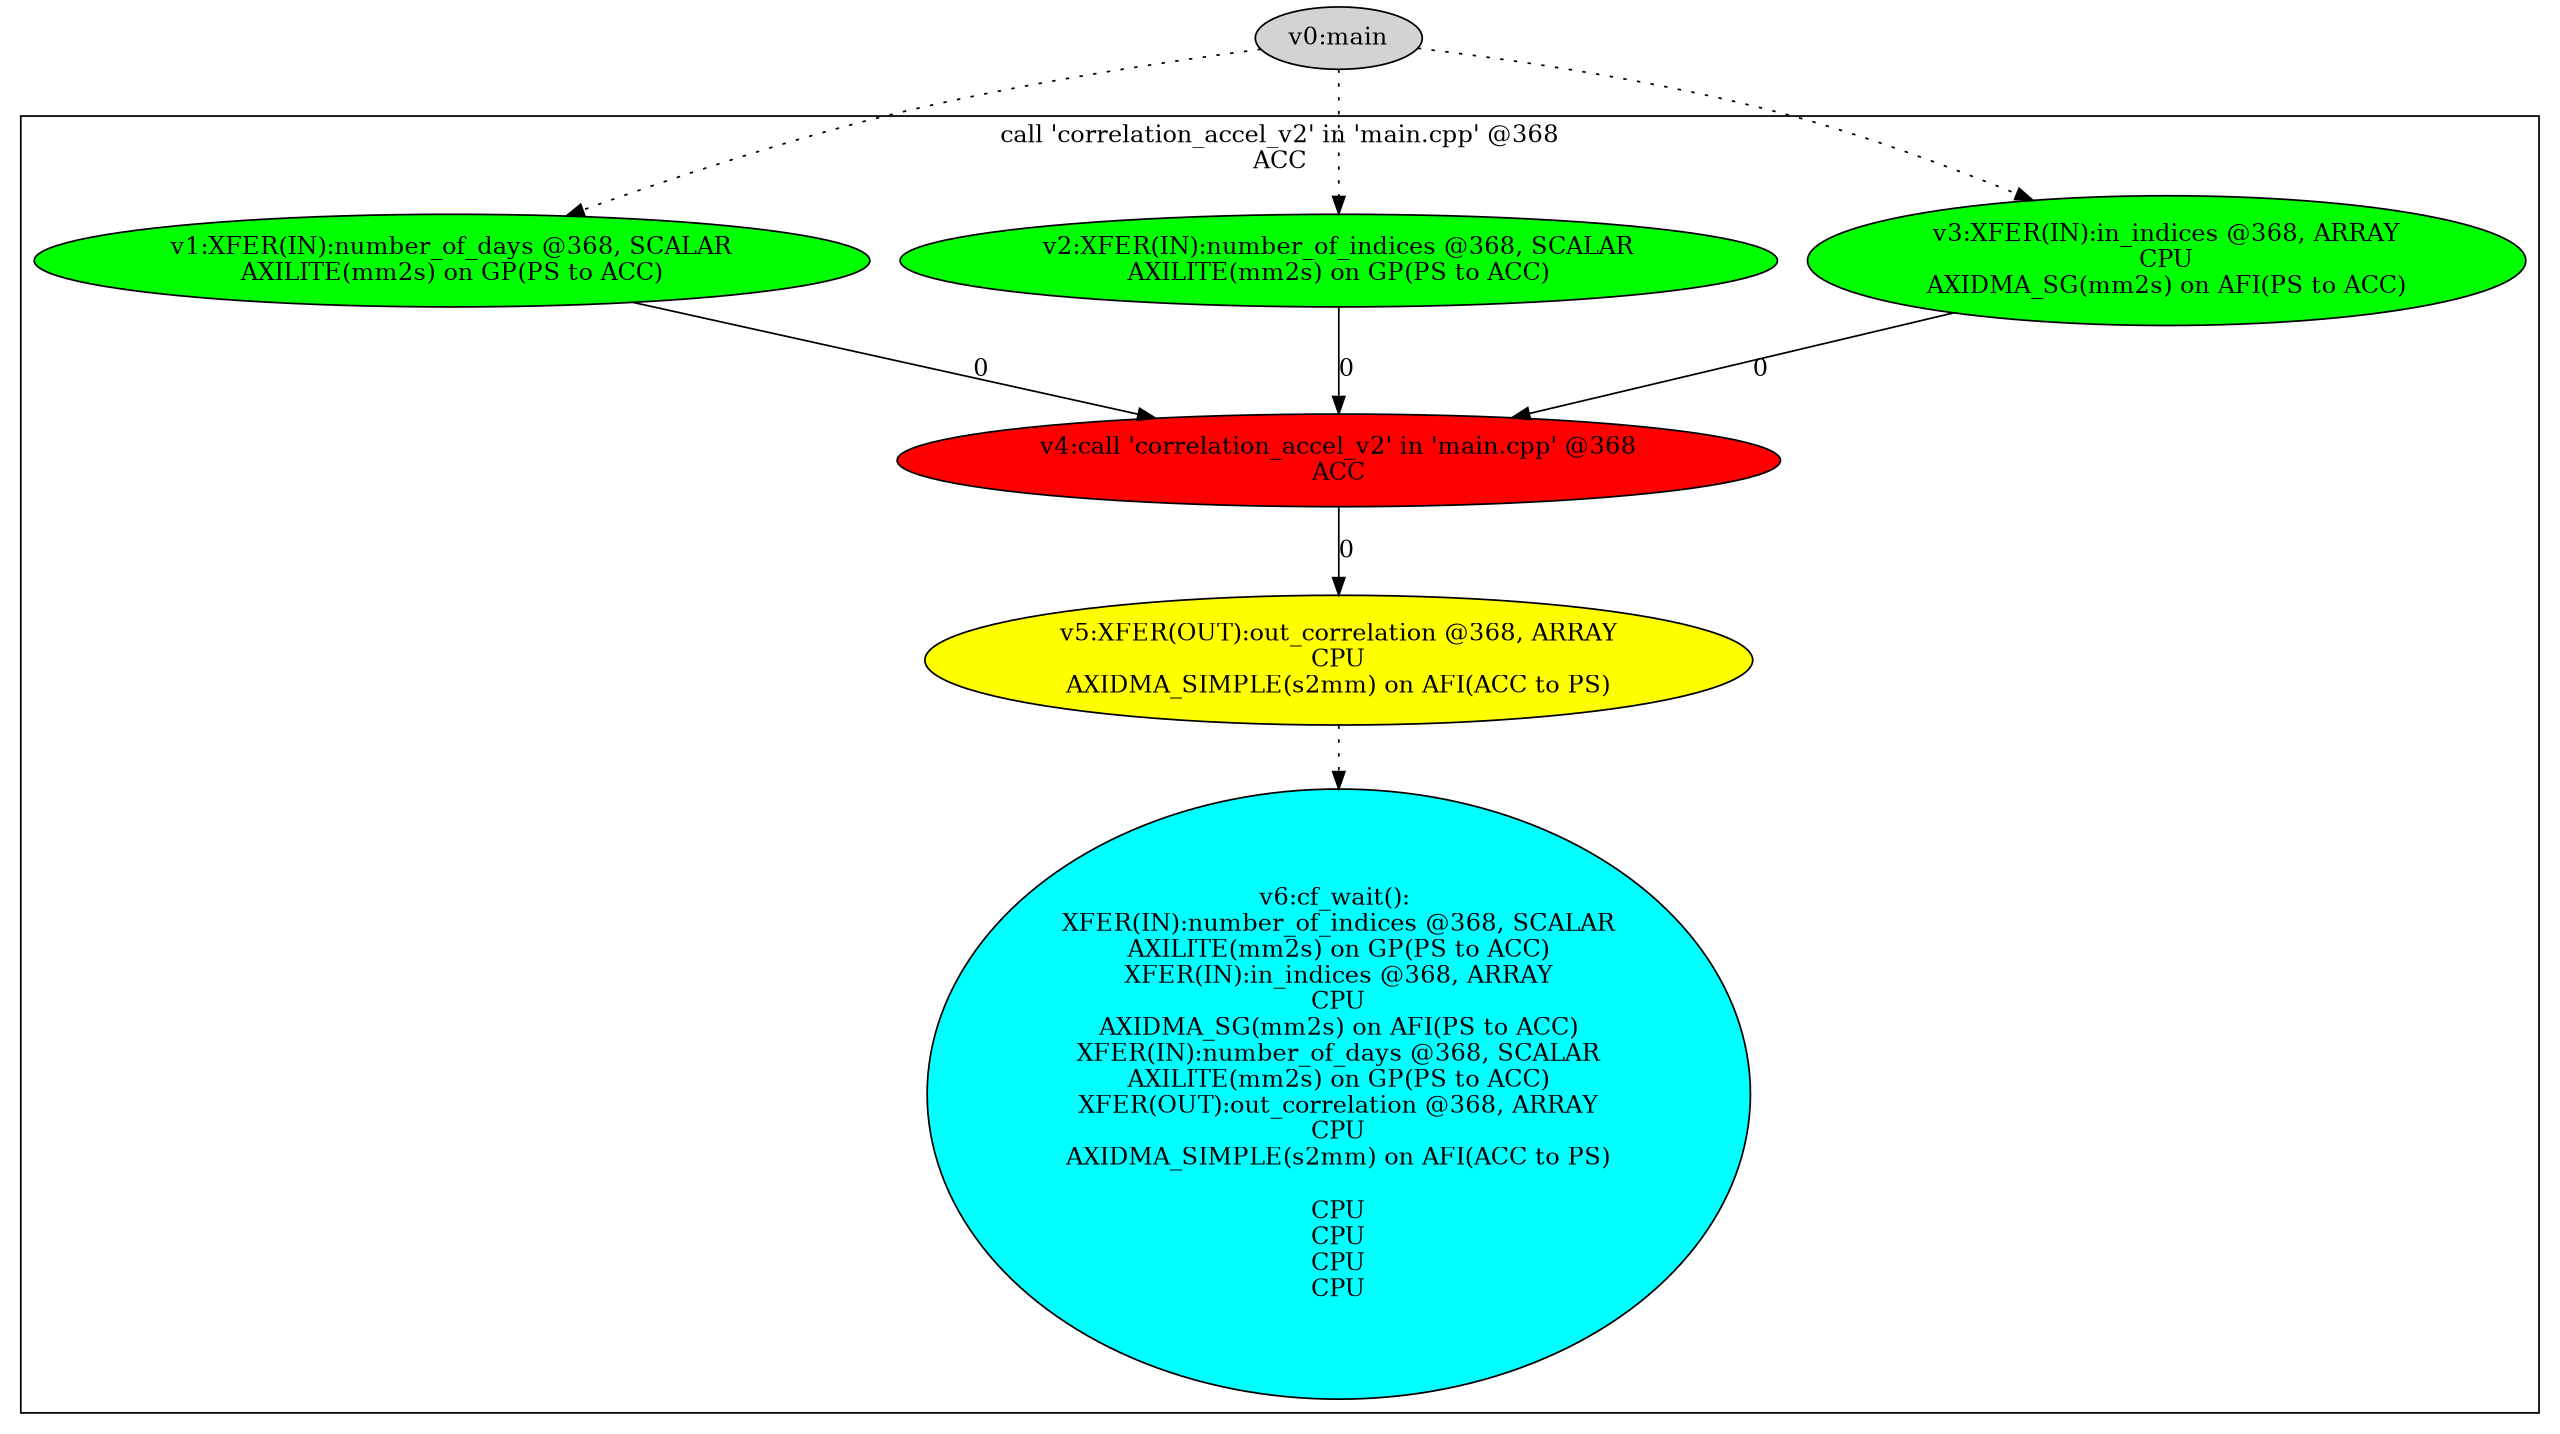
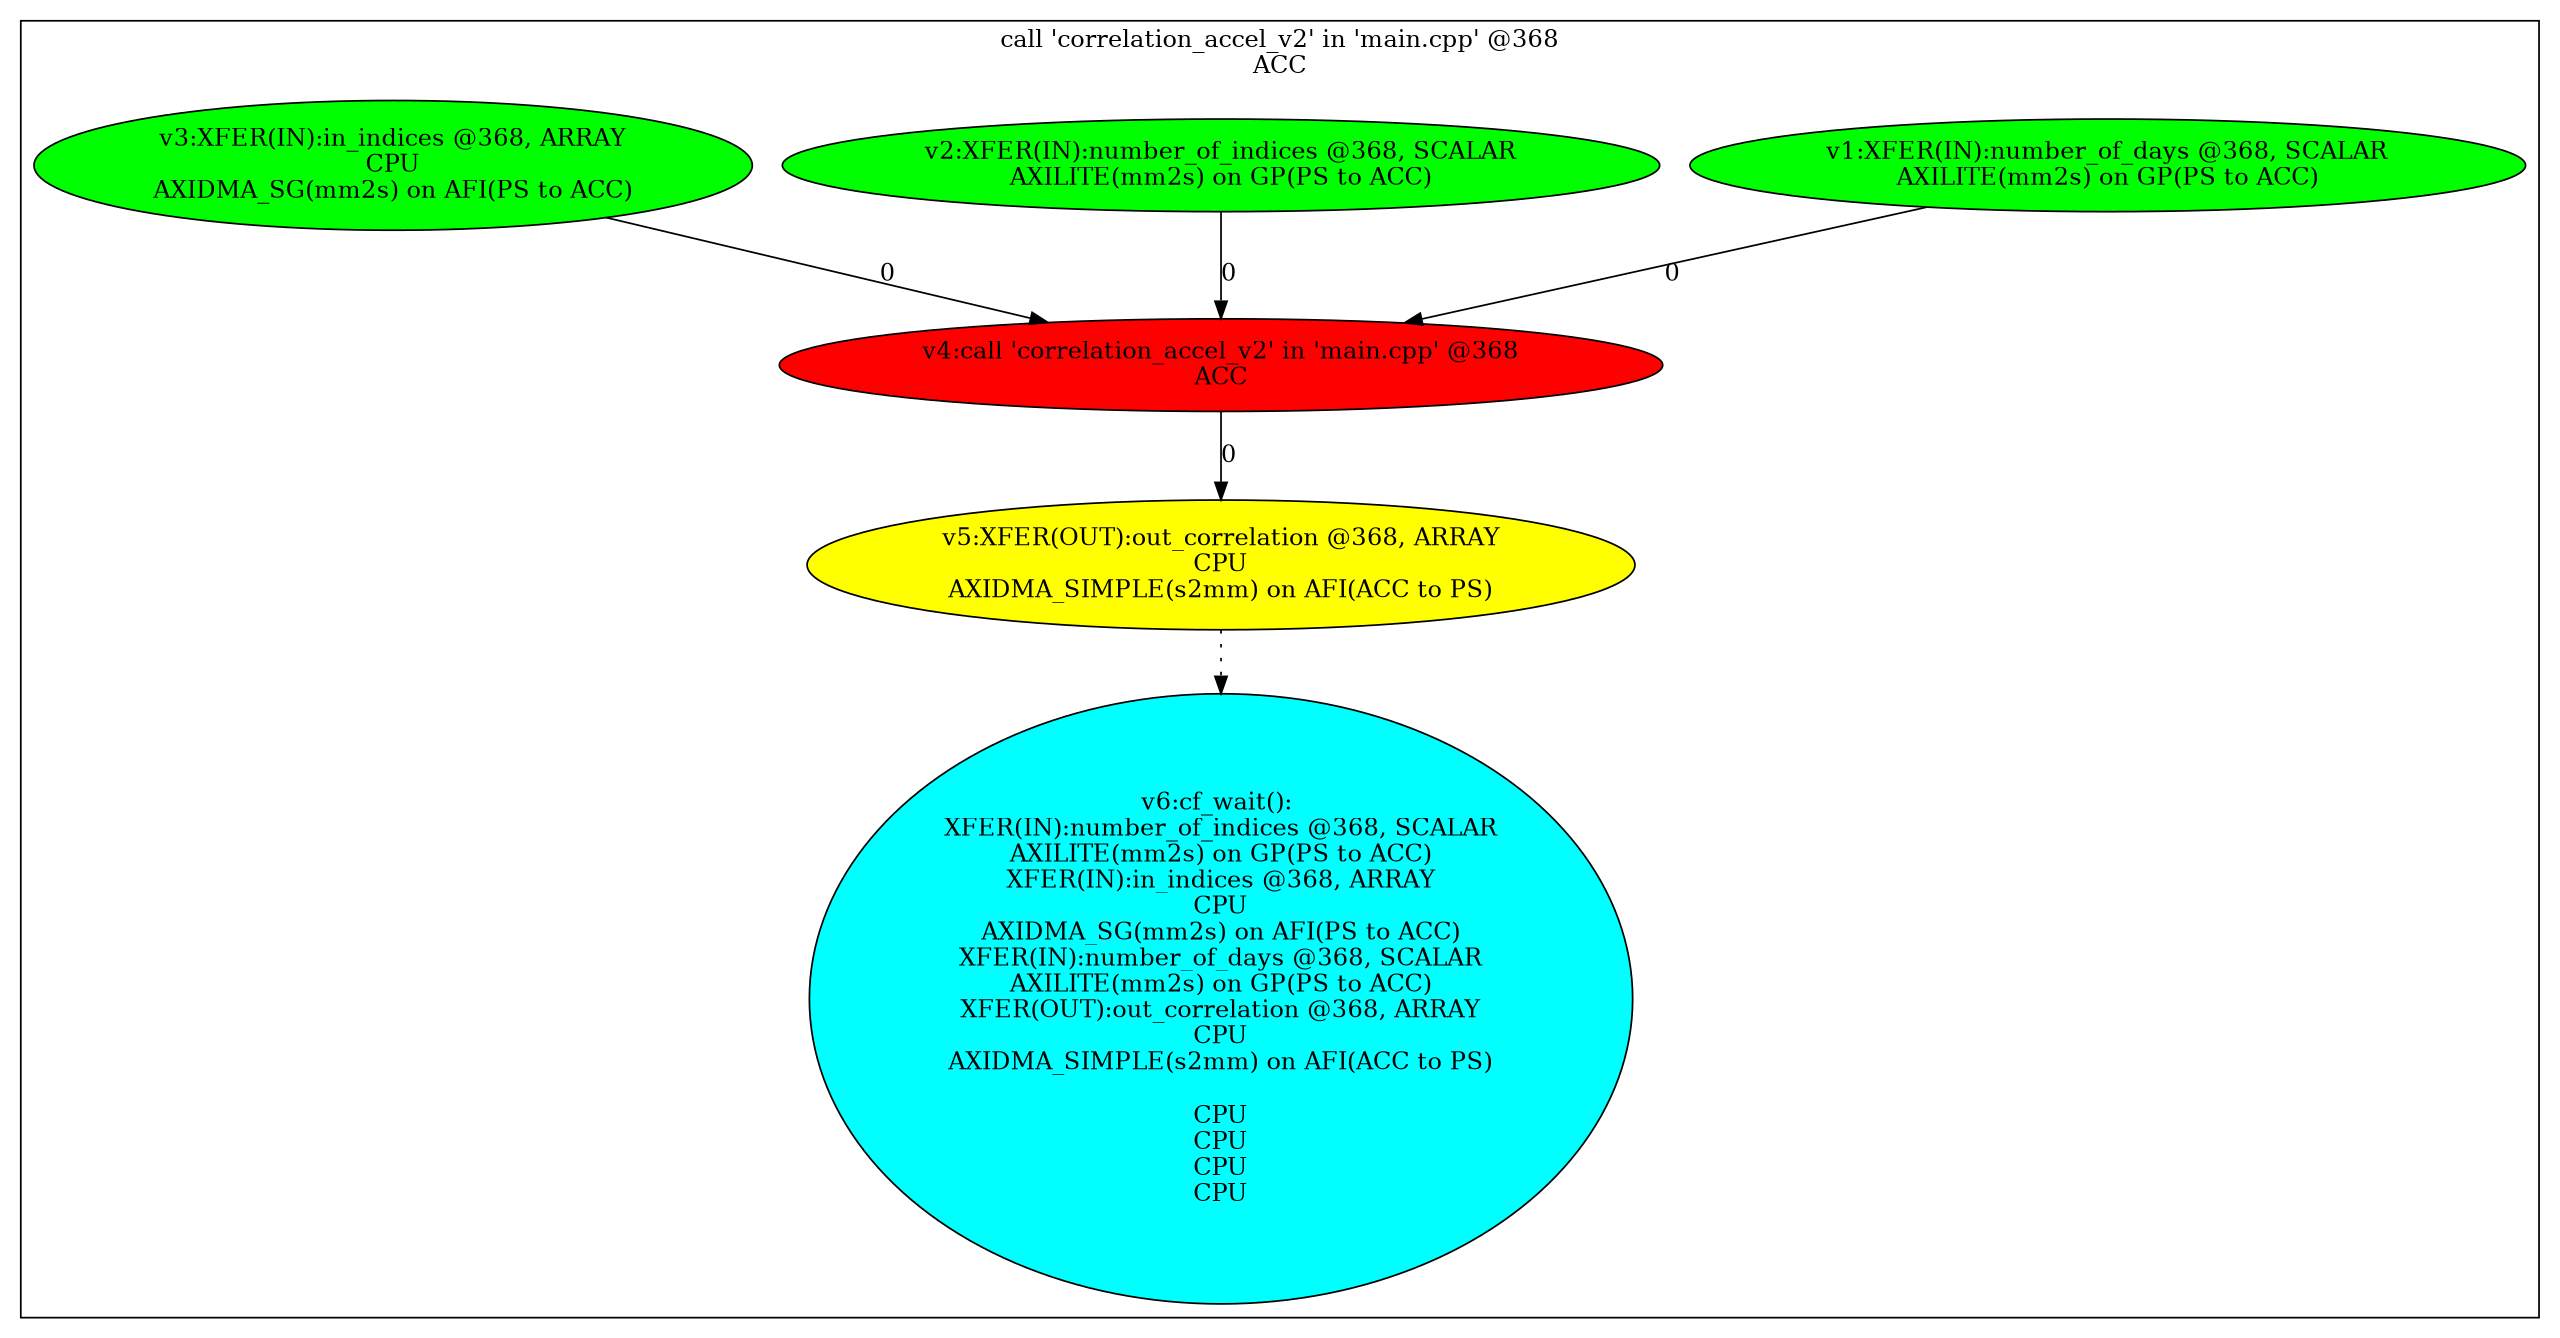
node "v0:main": removed
